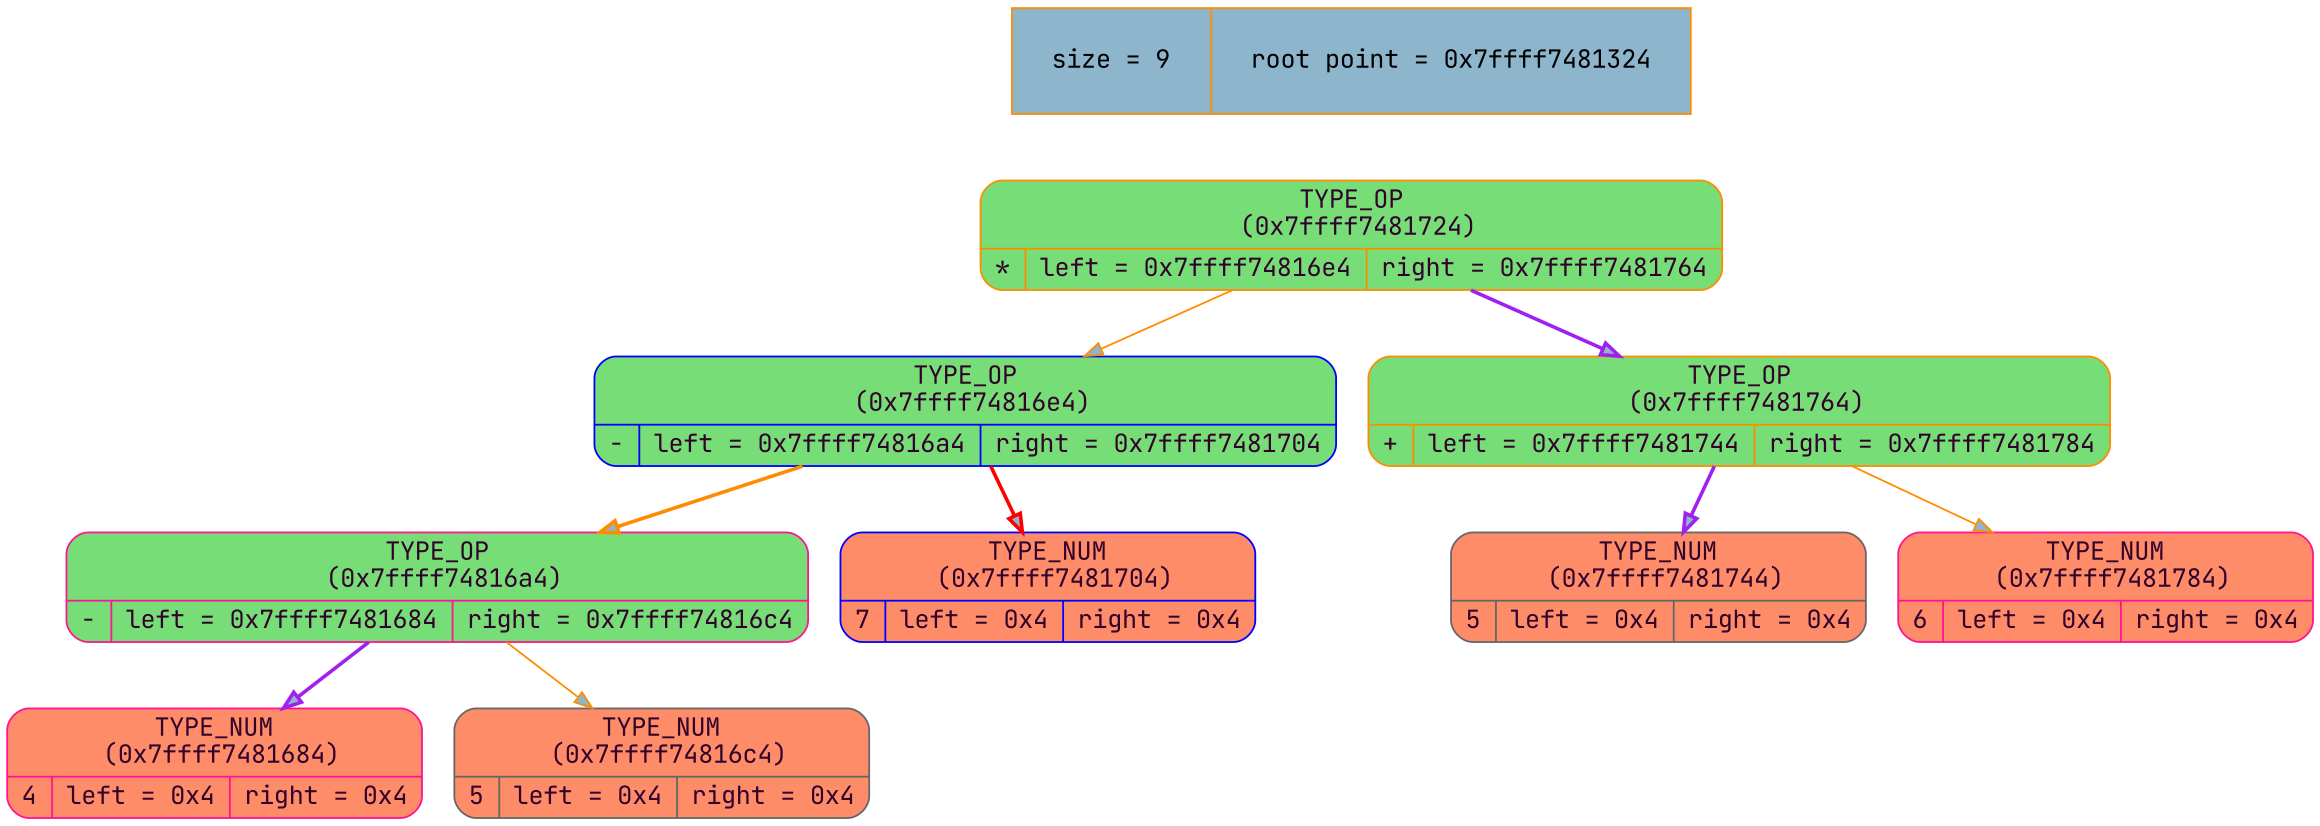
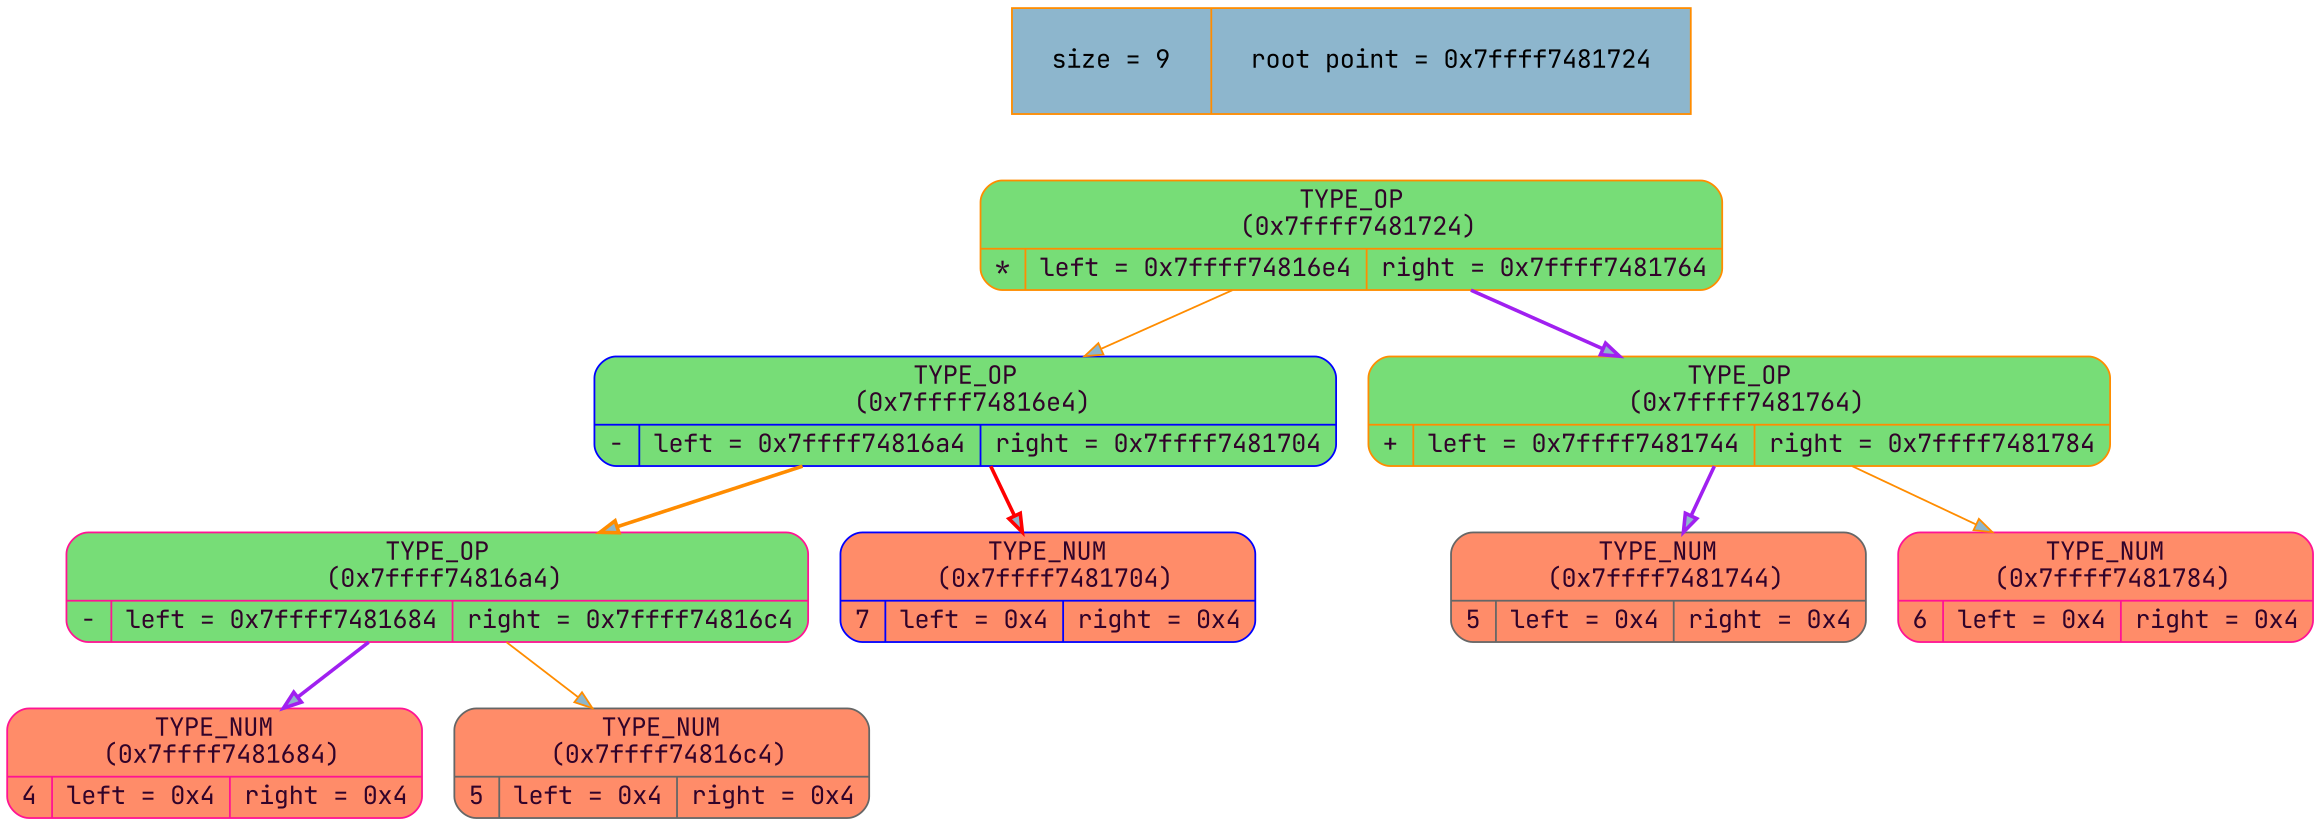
node "size = 9": text "root point = 0x7ffff7481324" -> "root point = 0x7ffff7481724"
